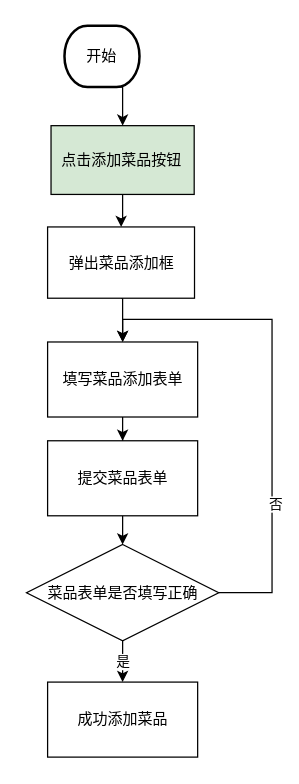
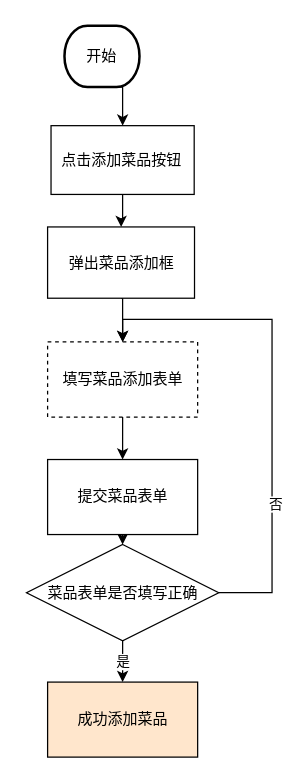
node "点击添加菜品按钮": fillcolor #d5e8d4 -> #ffffff
node "填写菜品添加表单": style solid -> dashed
node "提交菜品表单": moved (123, 478) -> (123, 497)
node "成功添加菜品": fillcolor #ffffff -> #ffe6cc
